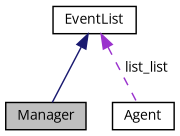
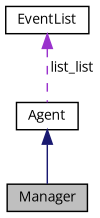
edge "Manager" -> "EventList": now "Manager" -> "Agent"
